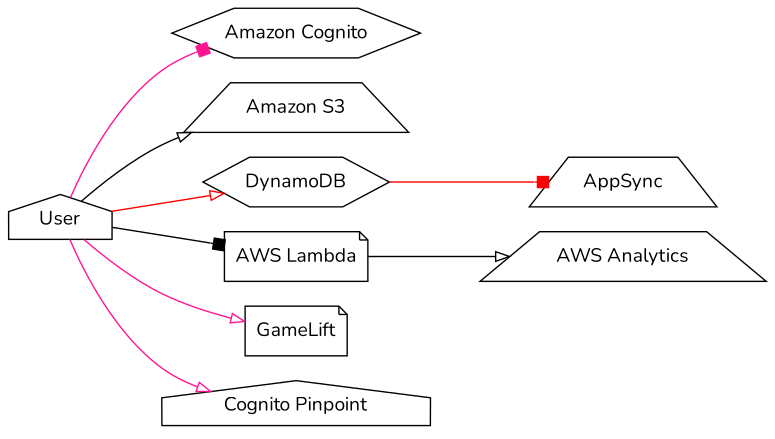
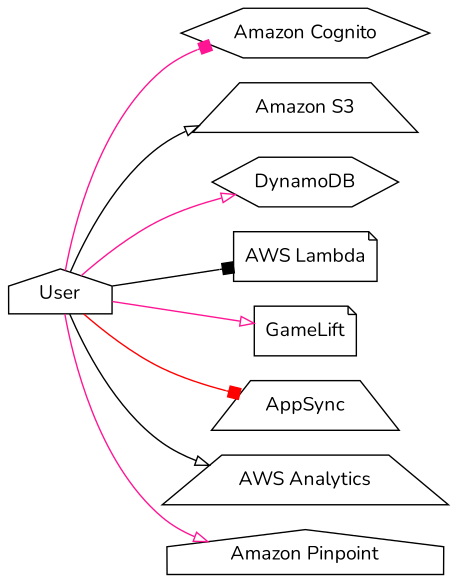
edge "DynamoDB" -> "AppSync": now "User" -> "AppSync"
edge "User" -> "DynamoDB": color red -> deeppink
edge "AWS Lambda" -> "AWS Analytics": now "User" -> "AWS Analytics"
node "Cognito Pinpoint": label "Cognito Pinpoint" -> "Amazon Pinpoint"
